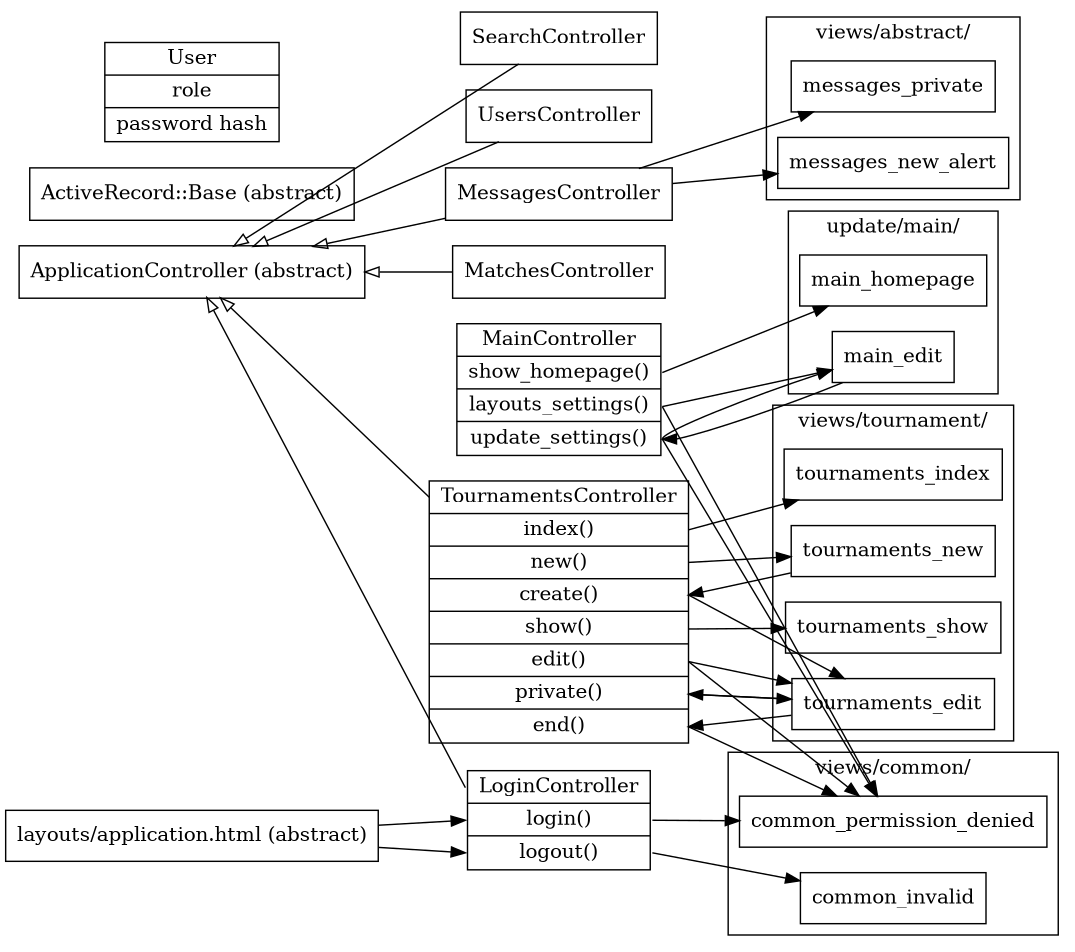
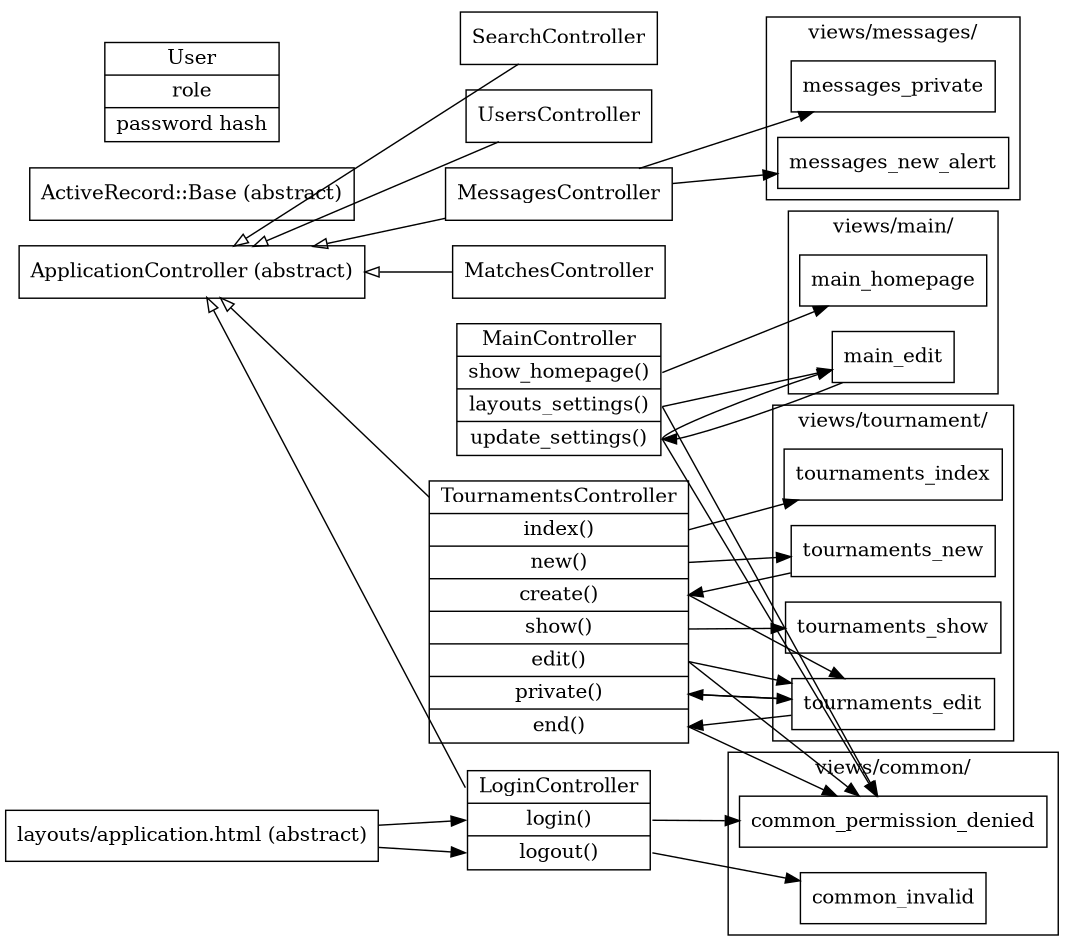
cluster "views/abstract/": label "views/abstract/" -> "views/messages/"
cluster "update/main/": label "update/main/" -> "views/main/"
